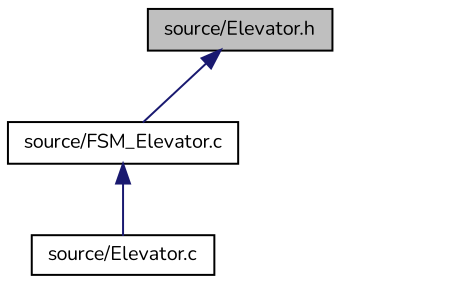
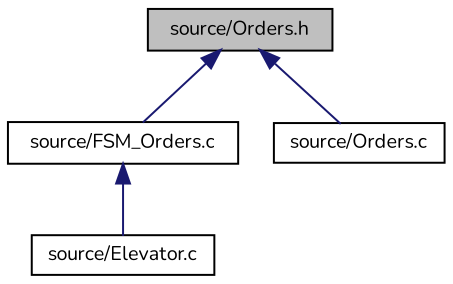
node "source/Elevator.h": label "source/Elevator.h" -> "source/Orders.h"
node "source/FSM_Elevator.c": label "source/FSM_Elevator.c" -> "source/FSM_Orders.c"
node "source/Orders.c": added
